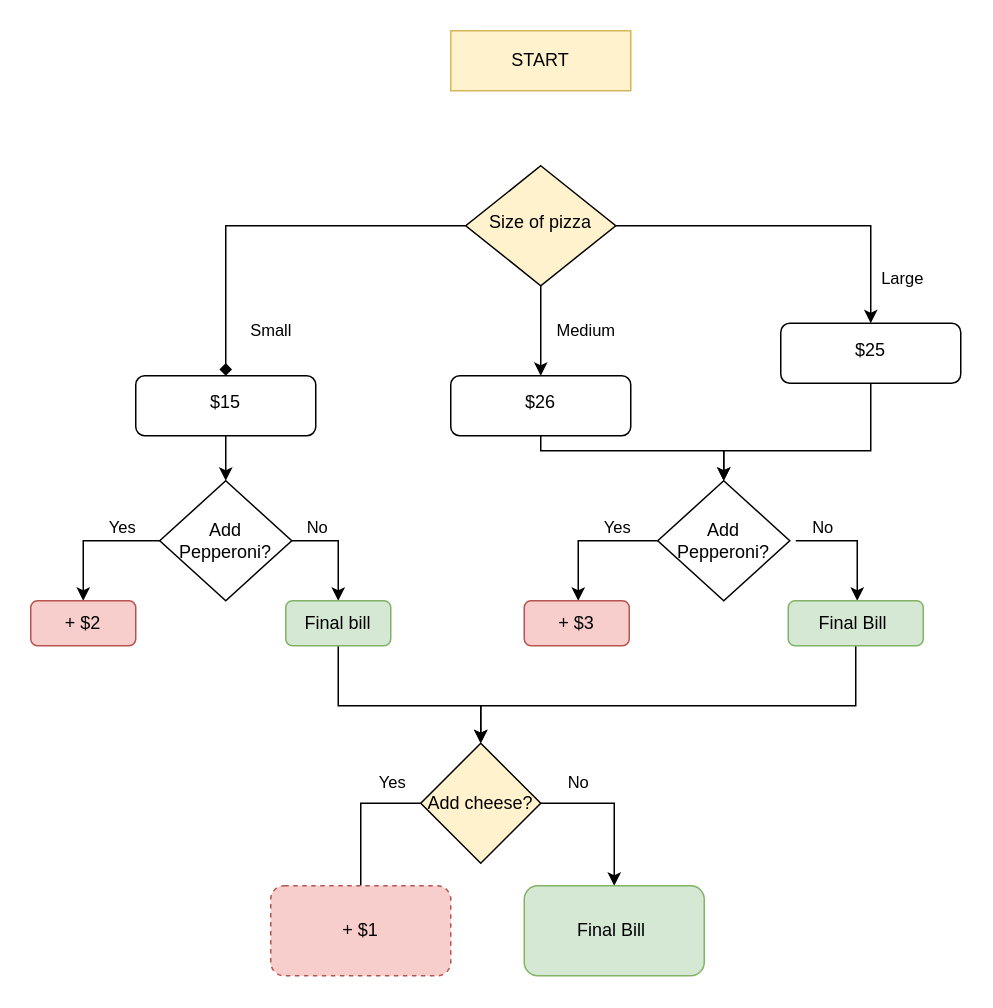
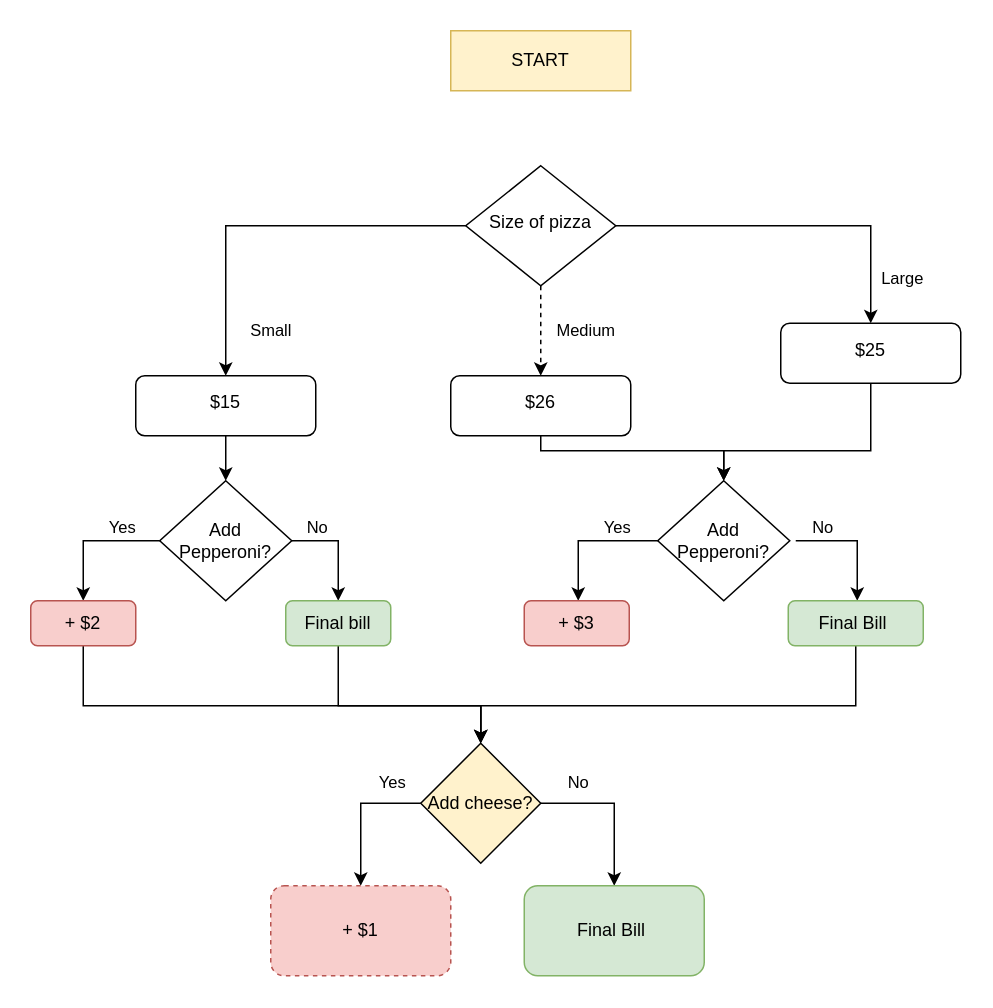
node "Size of pizza": fillcolor #fff2cc -> #ffffff
edge "Size of pizza" -> "$26": style solid -> dashed
edge "Size of pizza" -> "$15": arrowhead diamond -> classic
edge "+ $2" -> "Add cheese?": added
edge "Add cheese?" -- "+ $1": arrowhead none -> classic
